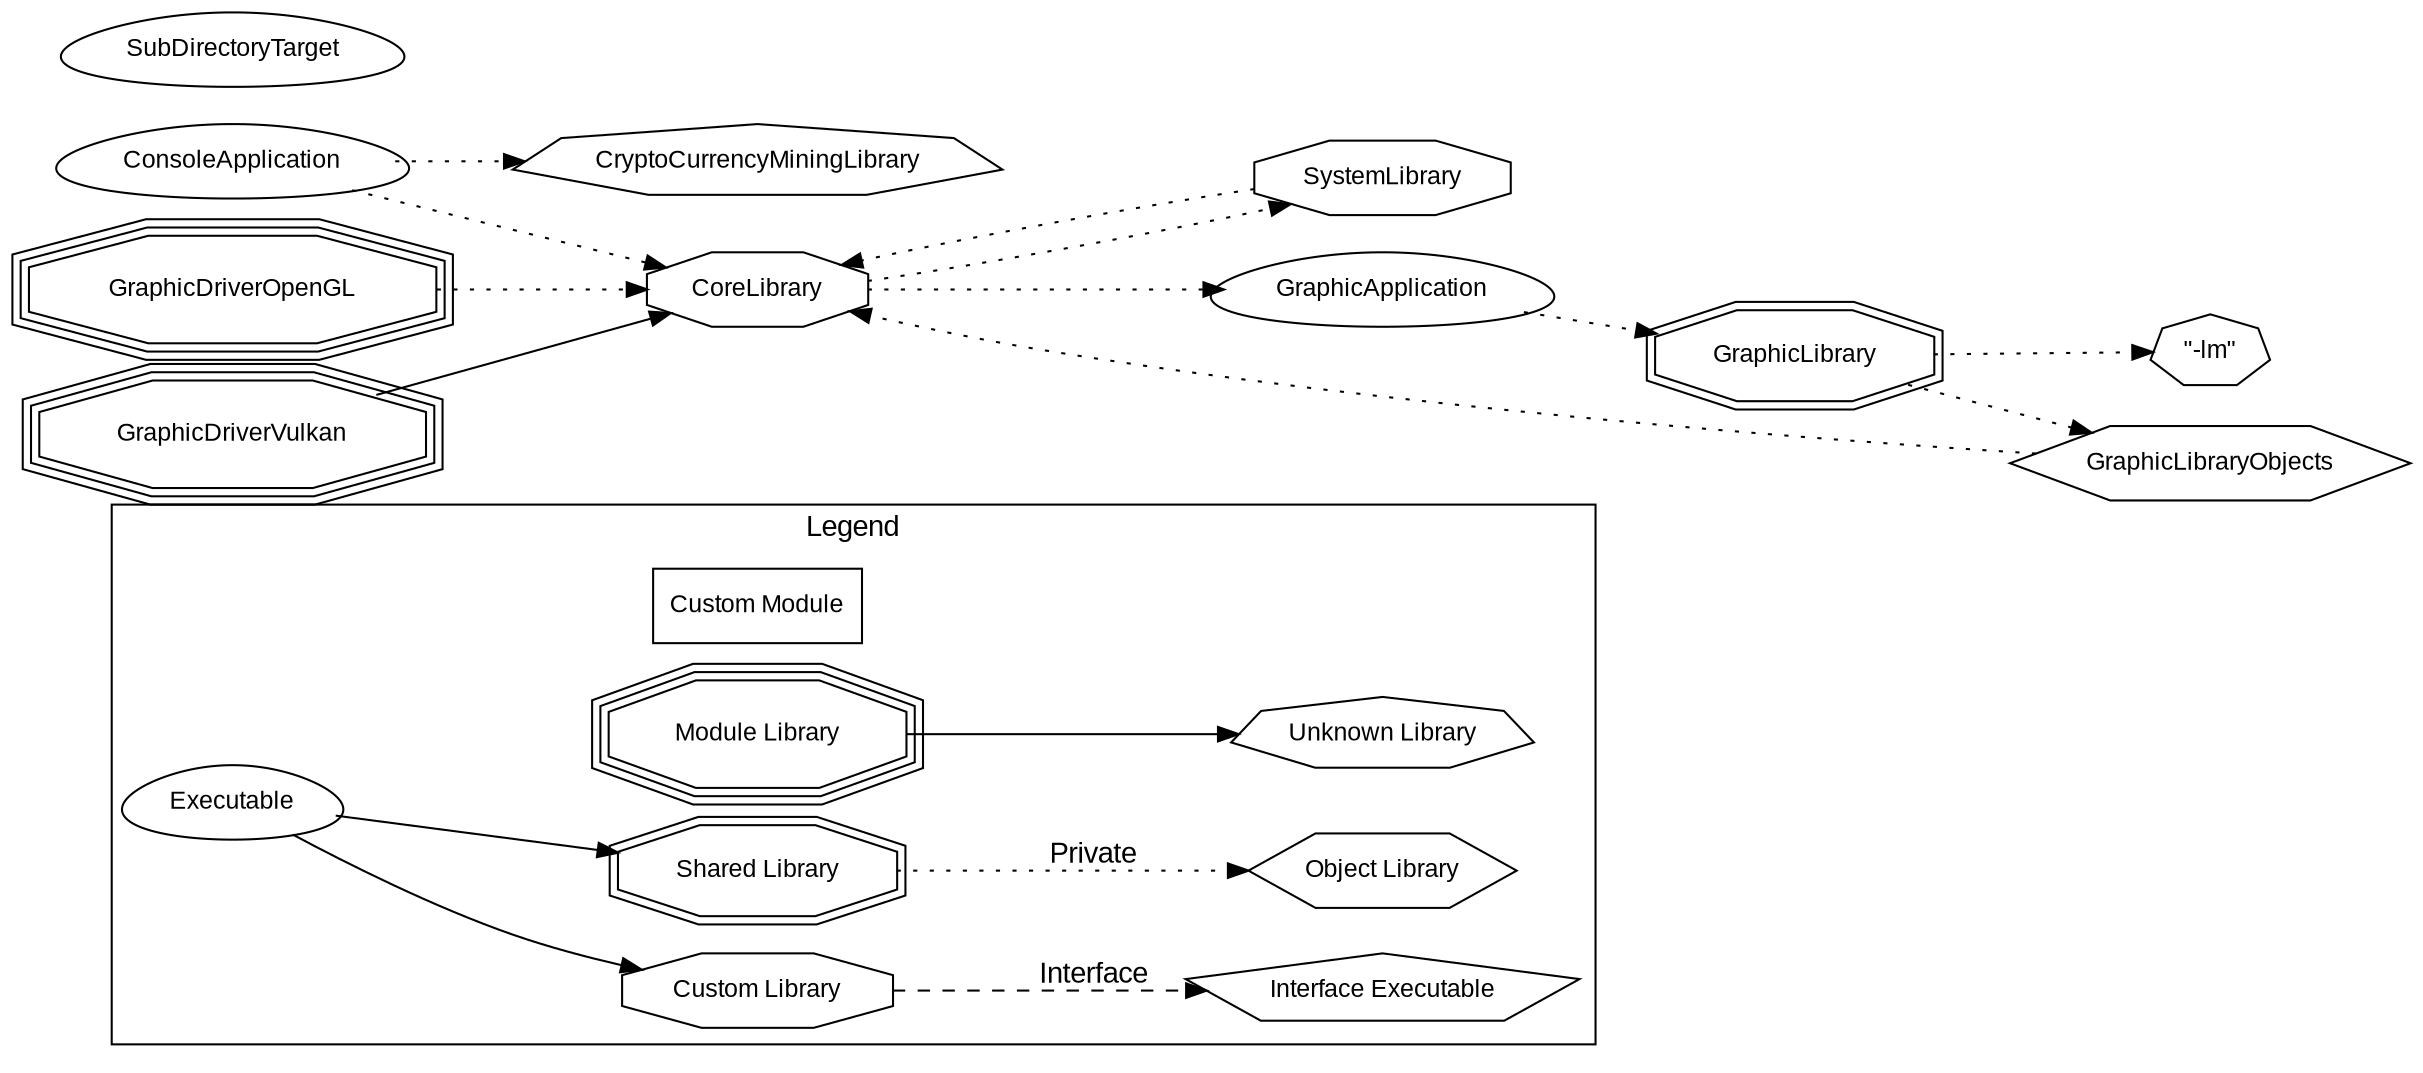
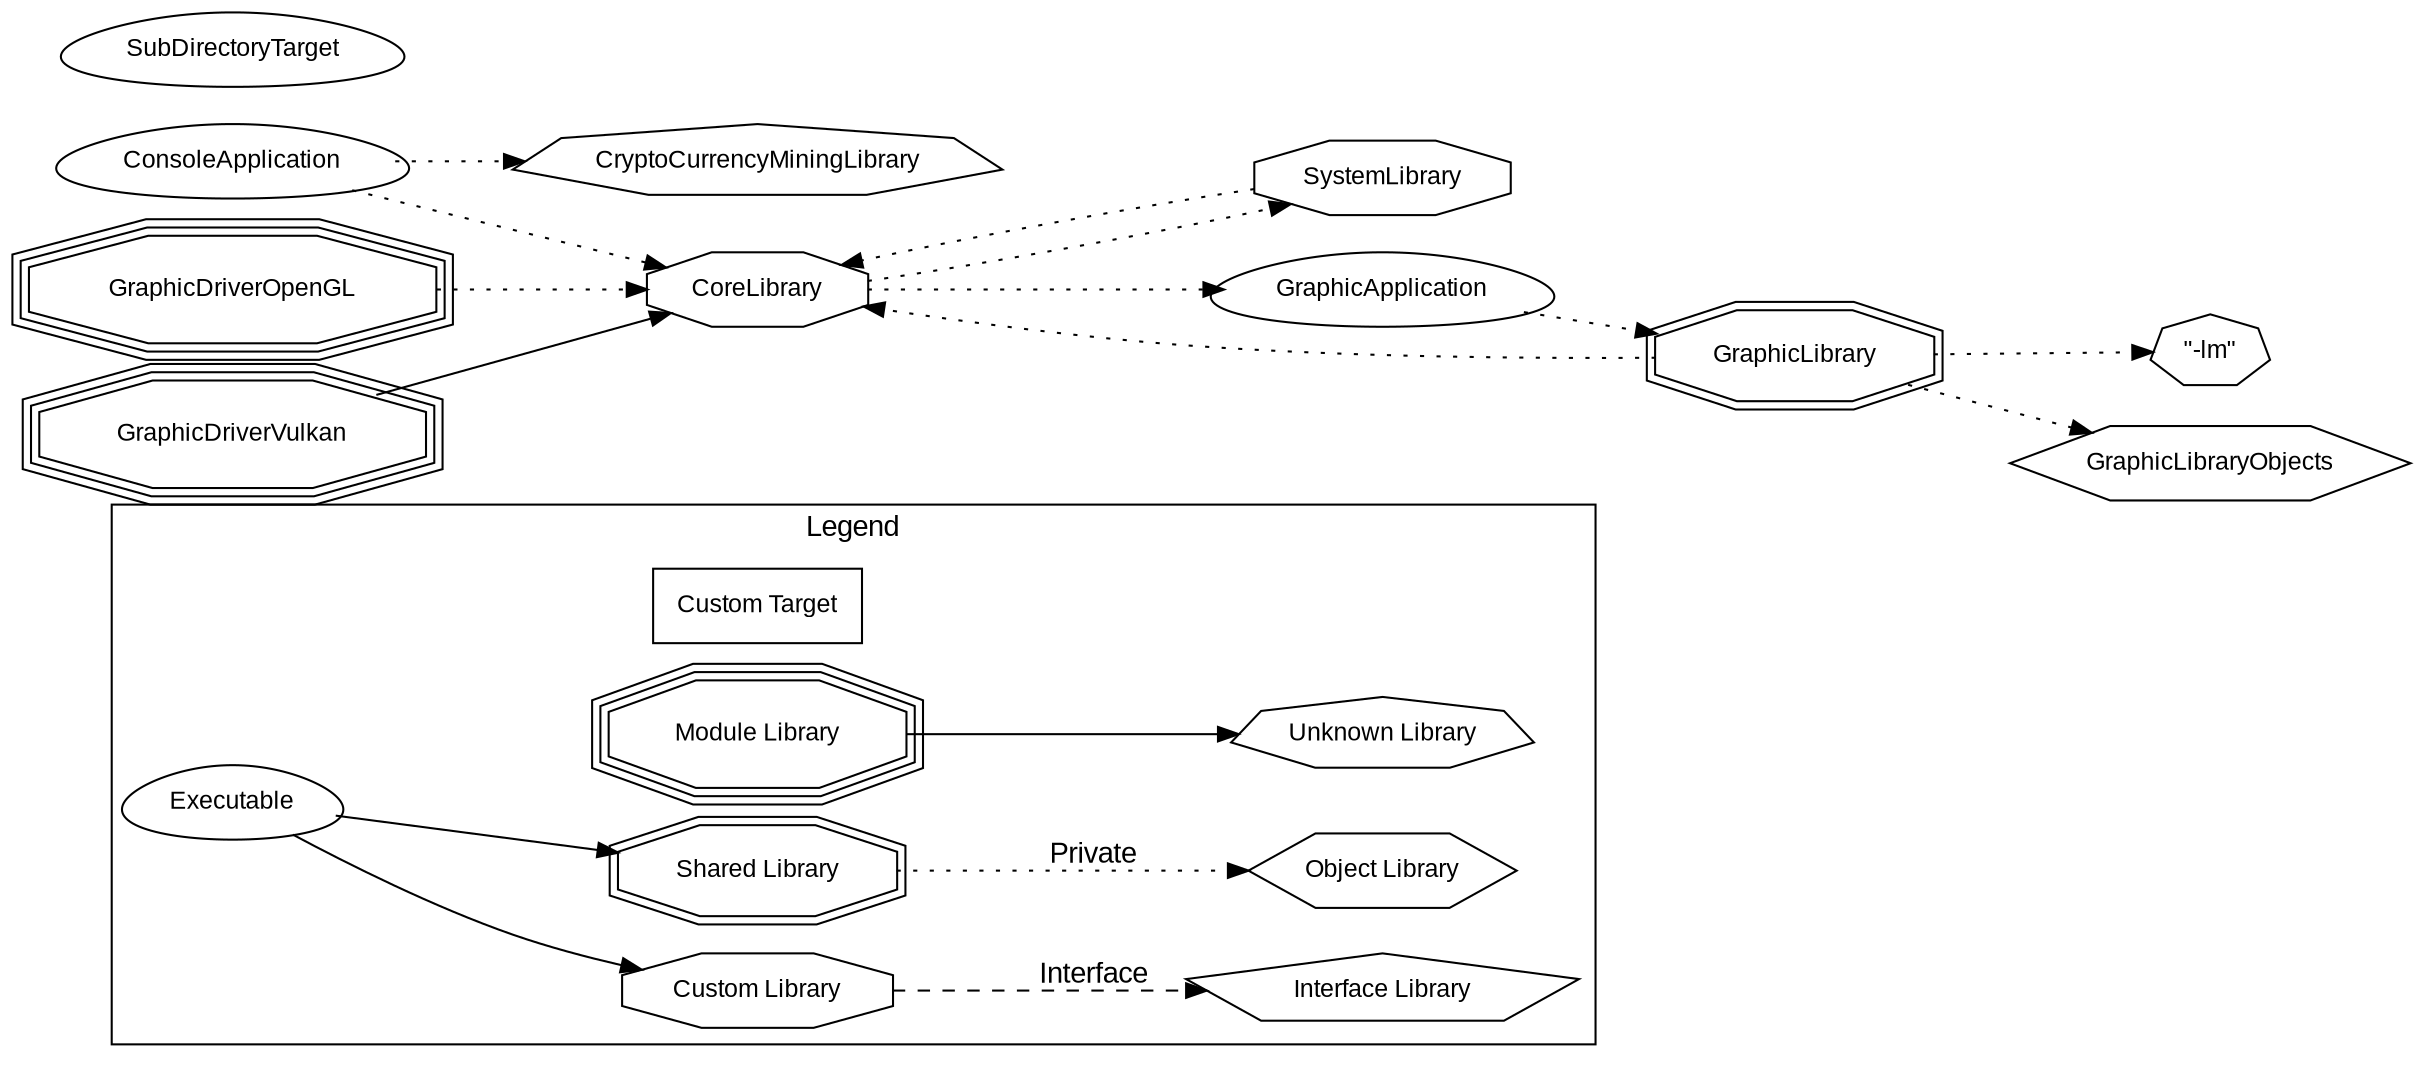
edge "GraphicLibraryObjects" -> "CoreLibrary": now "GraphicLibrary" -> "CoreLibrary"
node "Custom Module": label "Custom Module" -> "Custom Target"
node "Interface Executable": label "Interface Executable" -> "Interface Library"
